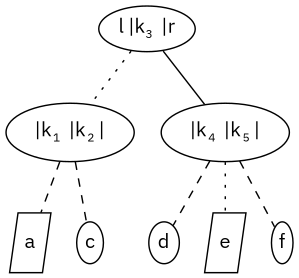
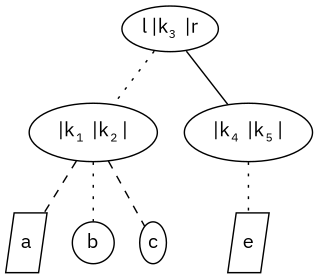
node "b": added
node "d": removed
node "f": removed
